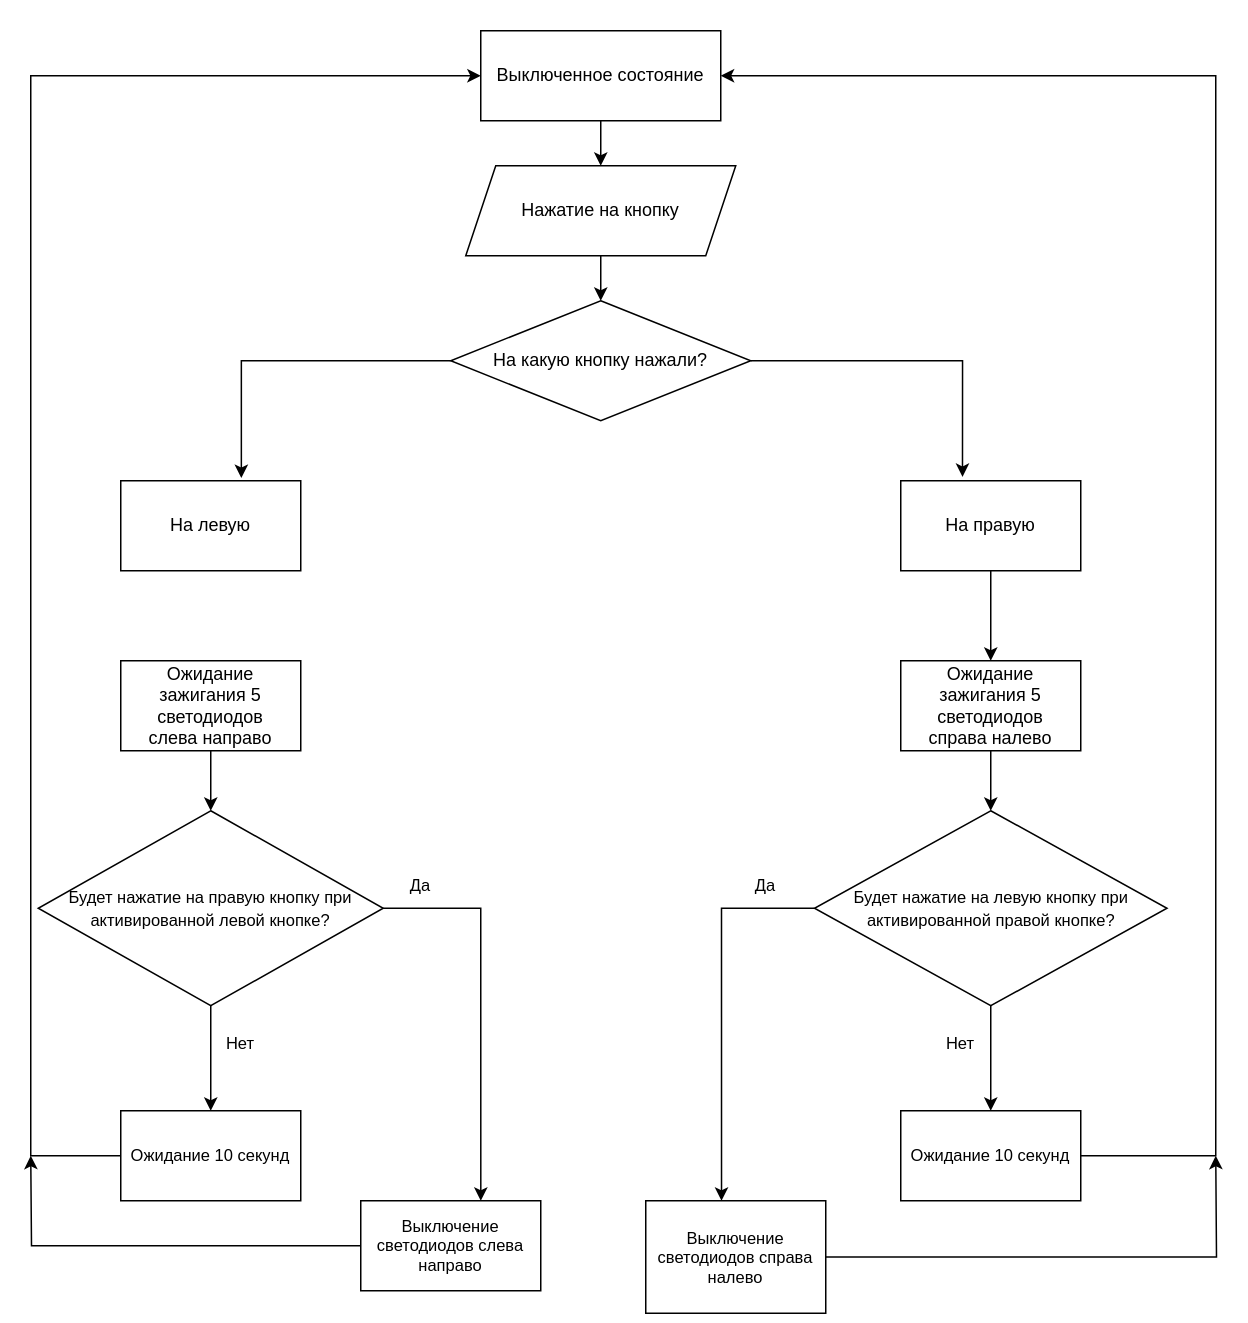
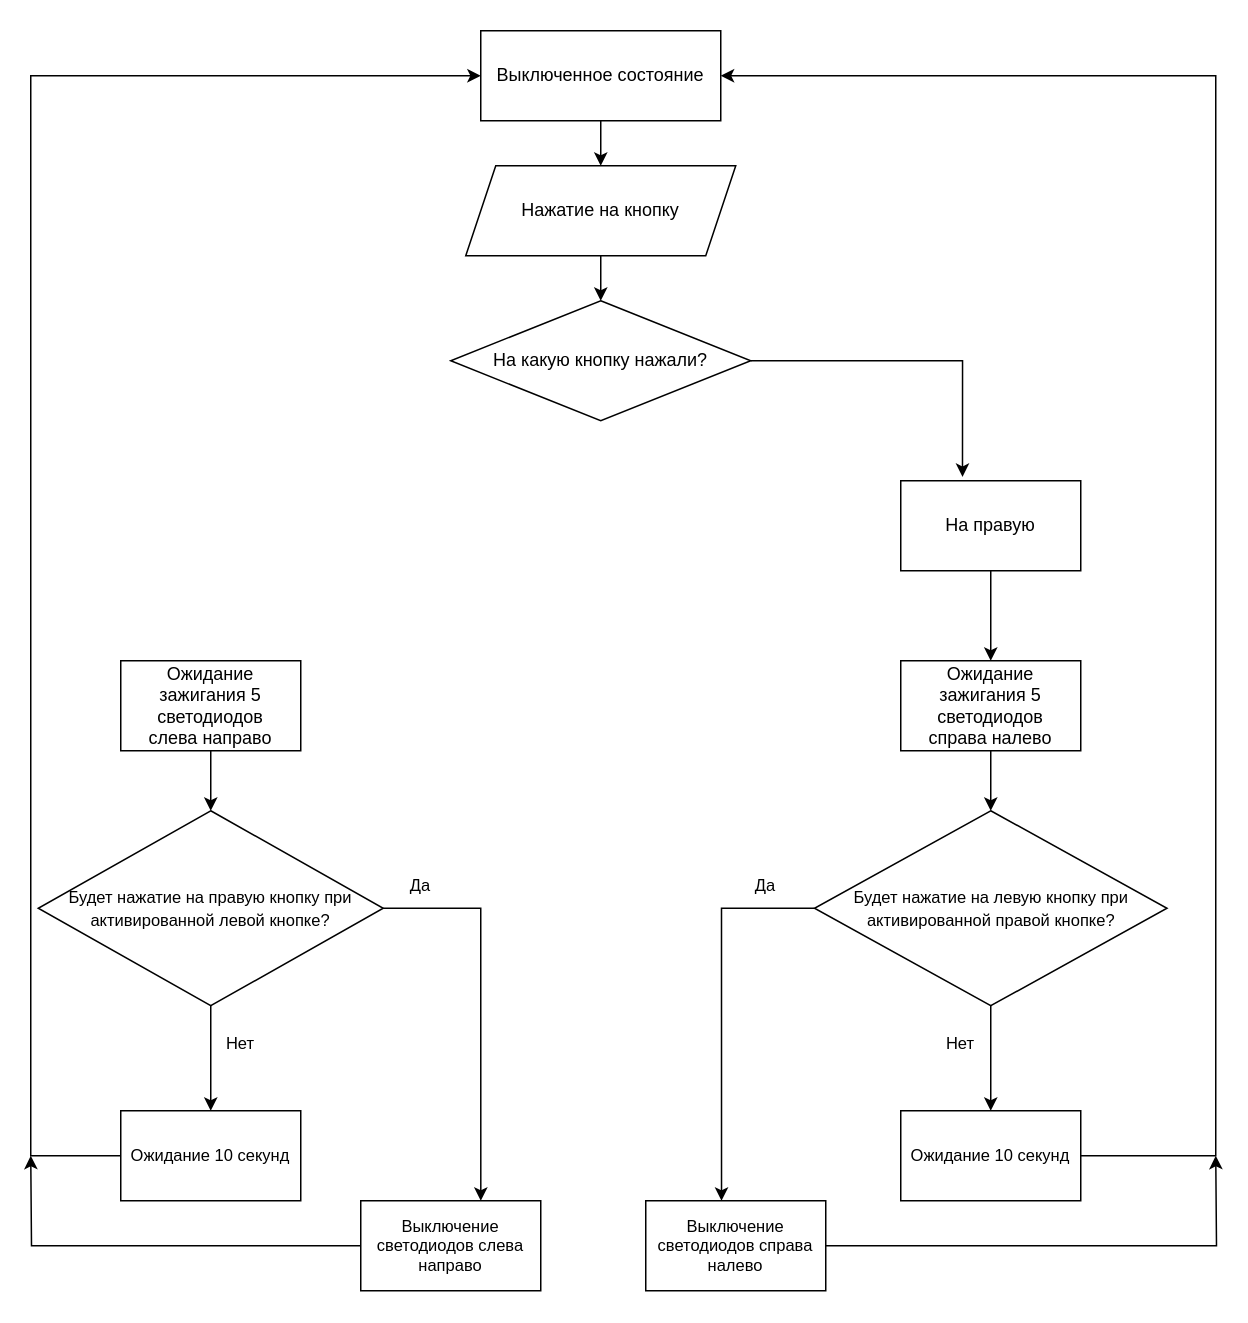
edge "На какую кнопку нажали?" -> "На левую": removed
node "На левую": removed
node "Выключение светодиодов справа налево": size 180x113 -> 180x90
